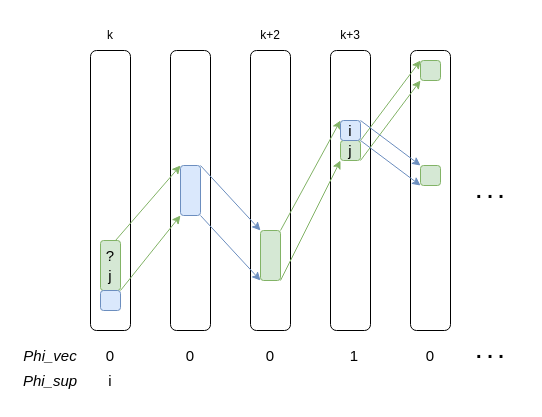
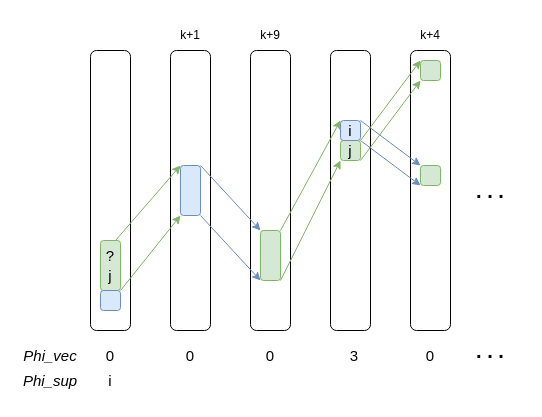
node "k": removed
node "k+1": added
node "k+2": label "k+2" -> "k+9"
node "k+3": removed
node "k+4": added
node "1": label "1" -> "3"
